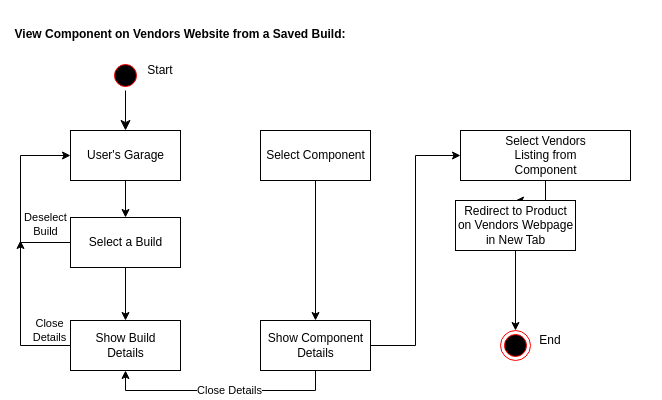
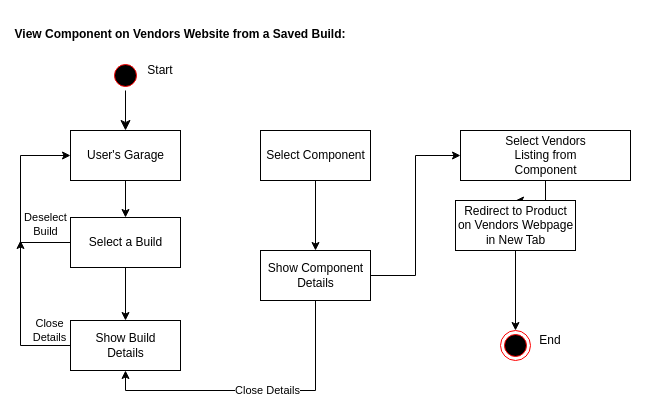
node "Show Component Details": moved (316, 346) -> (316, 276)
